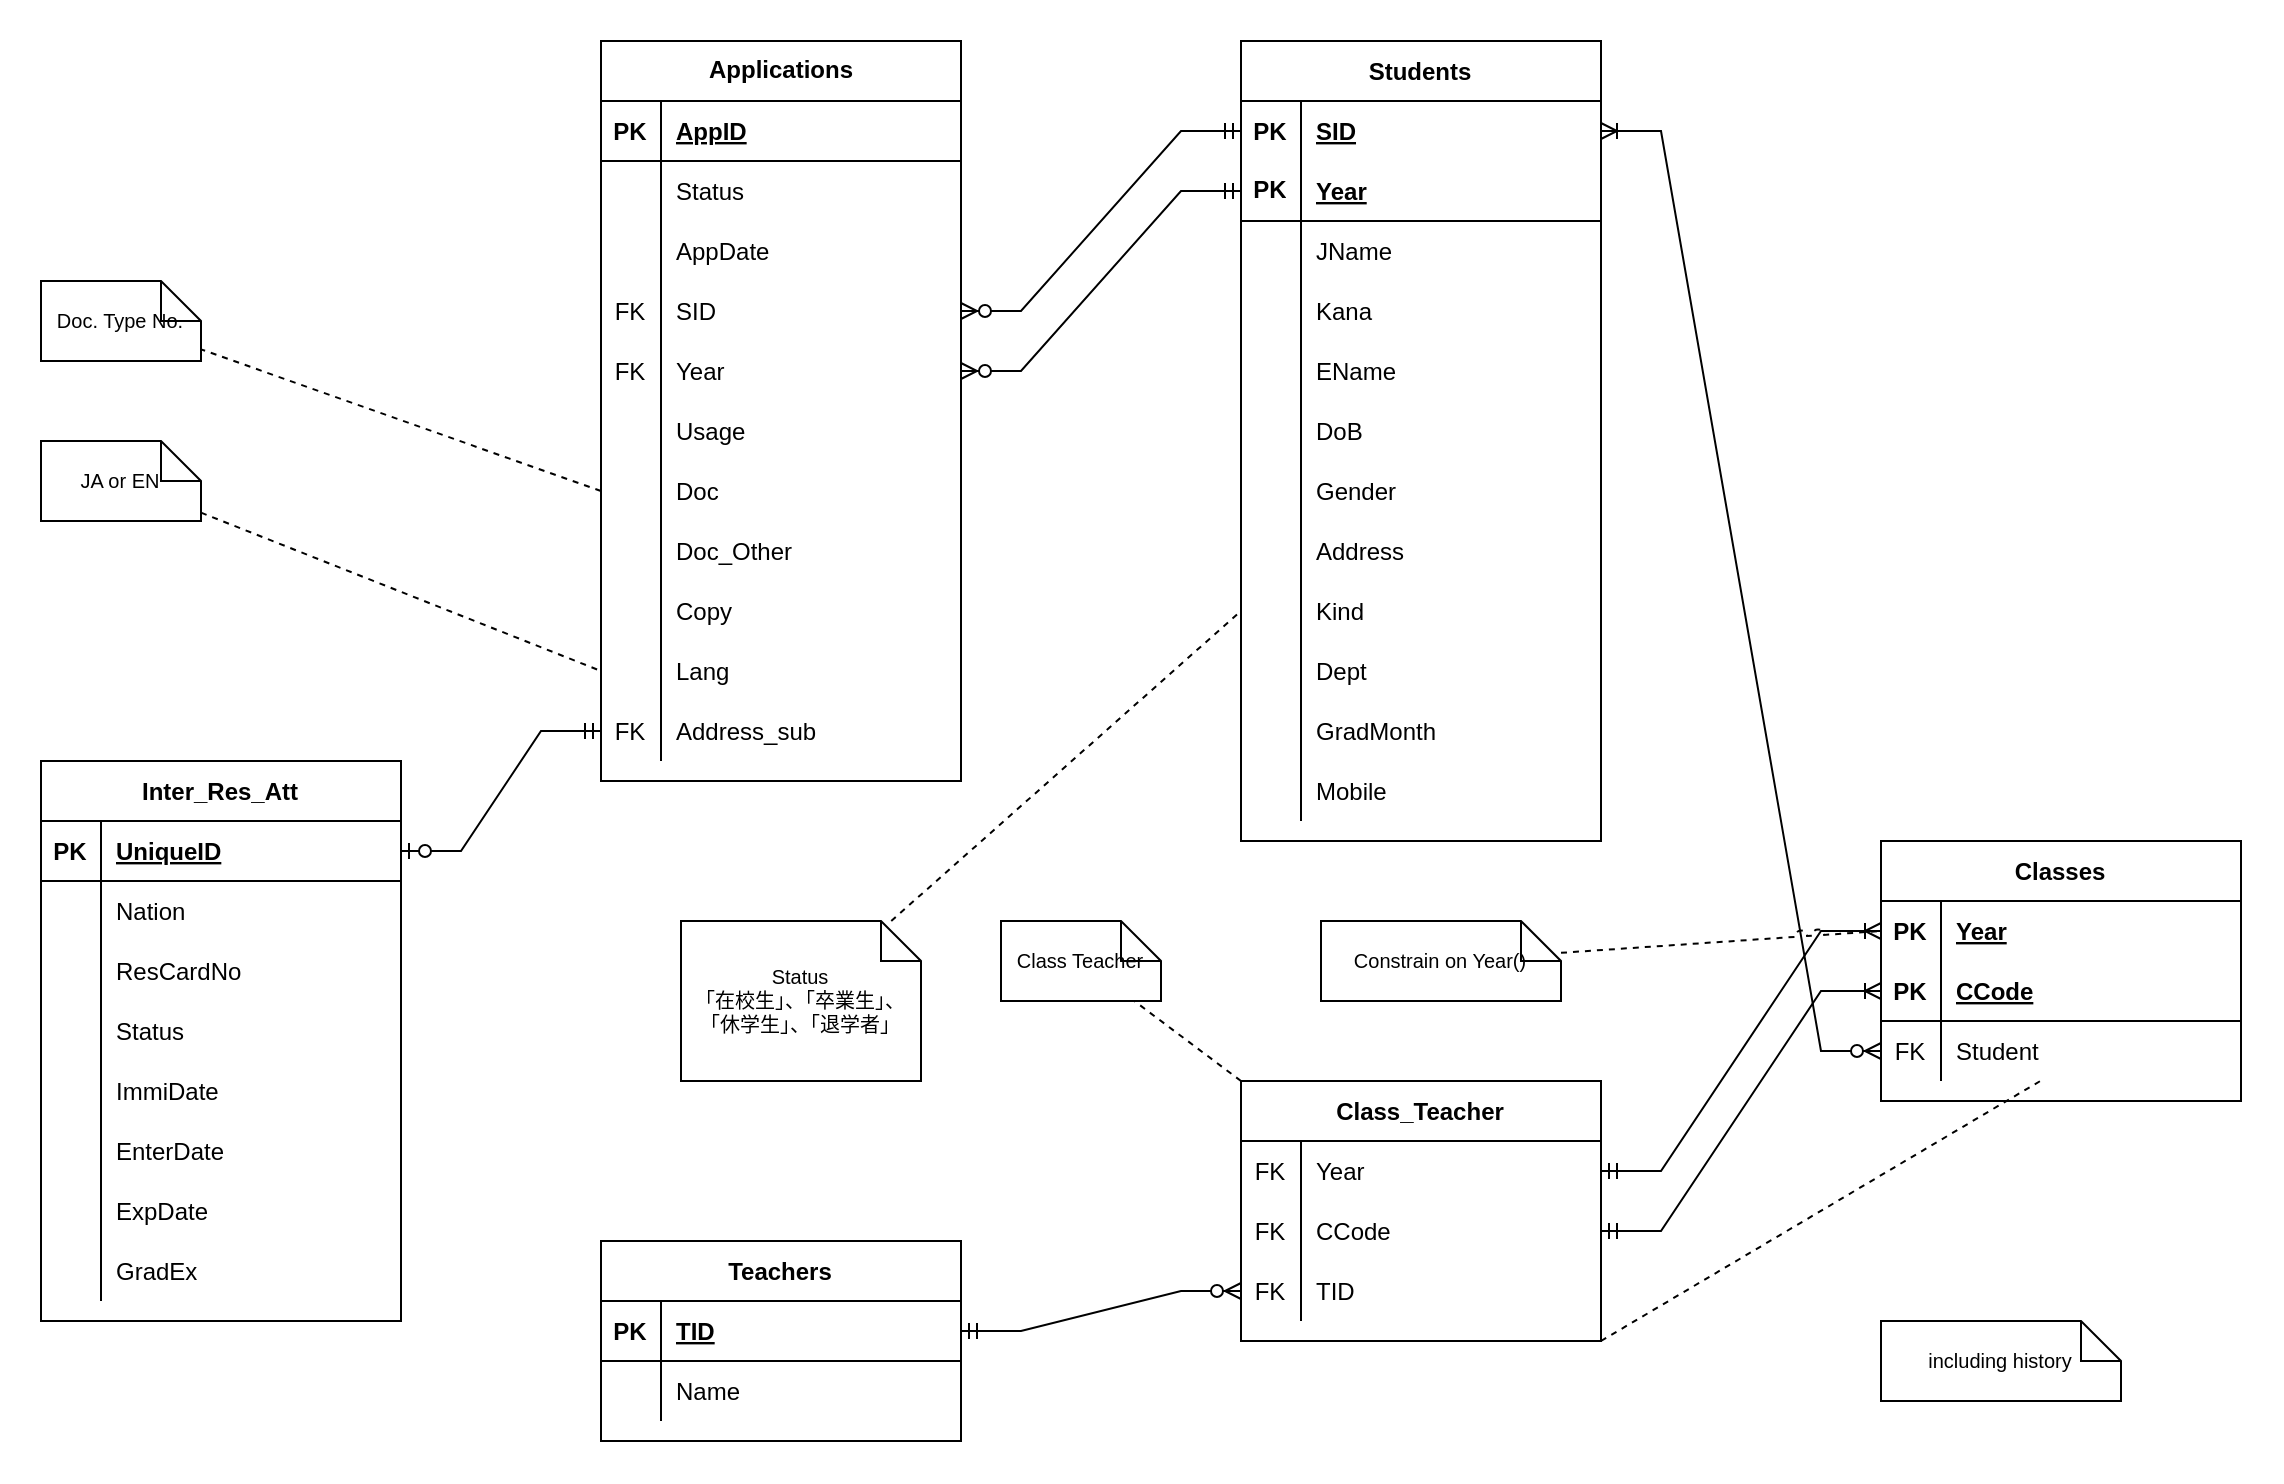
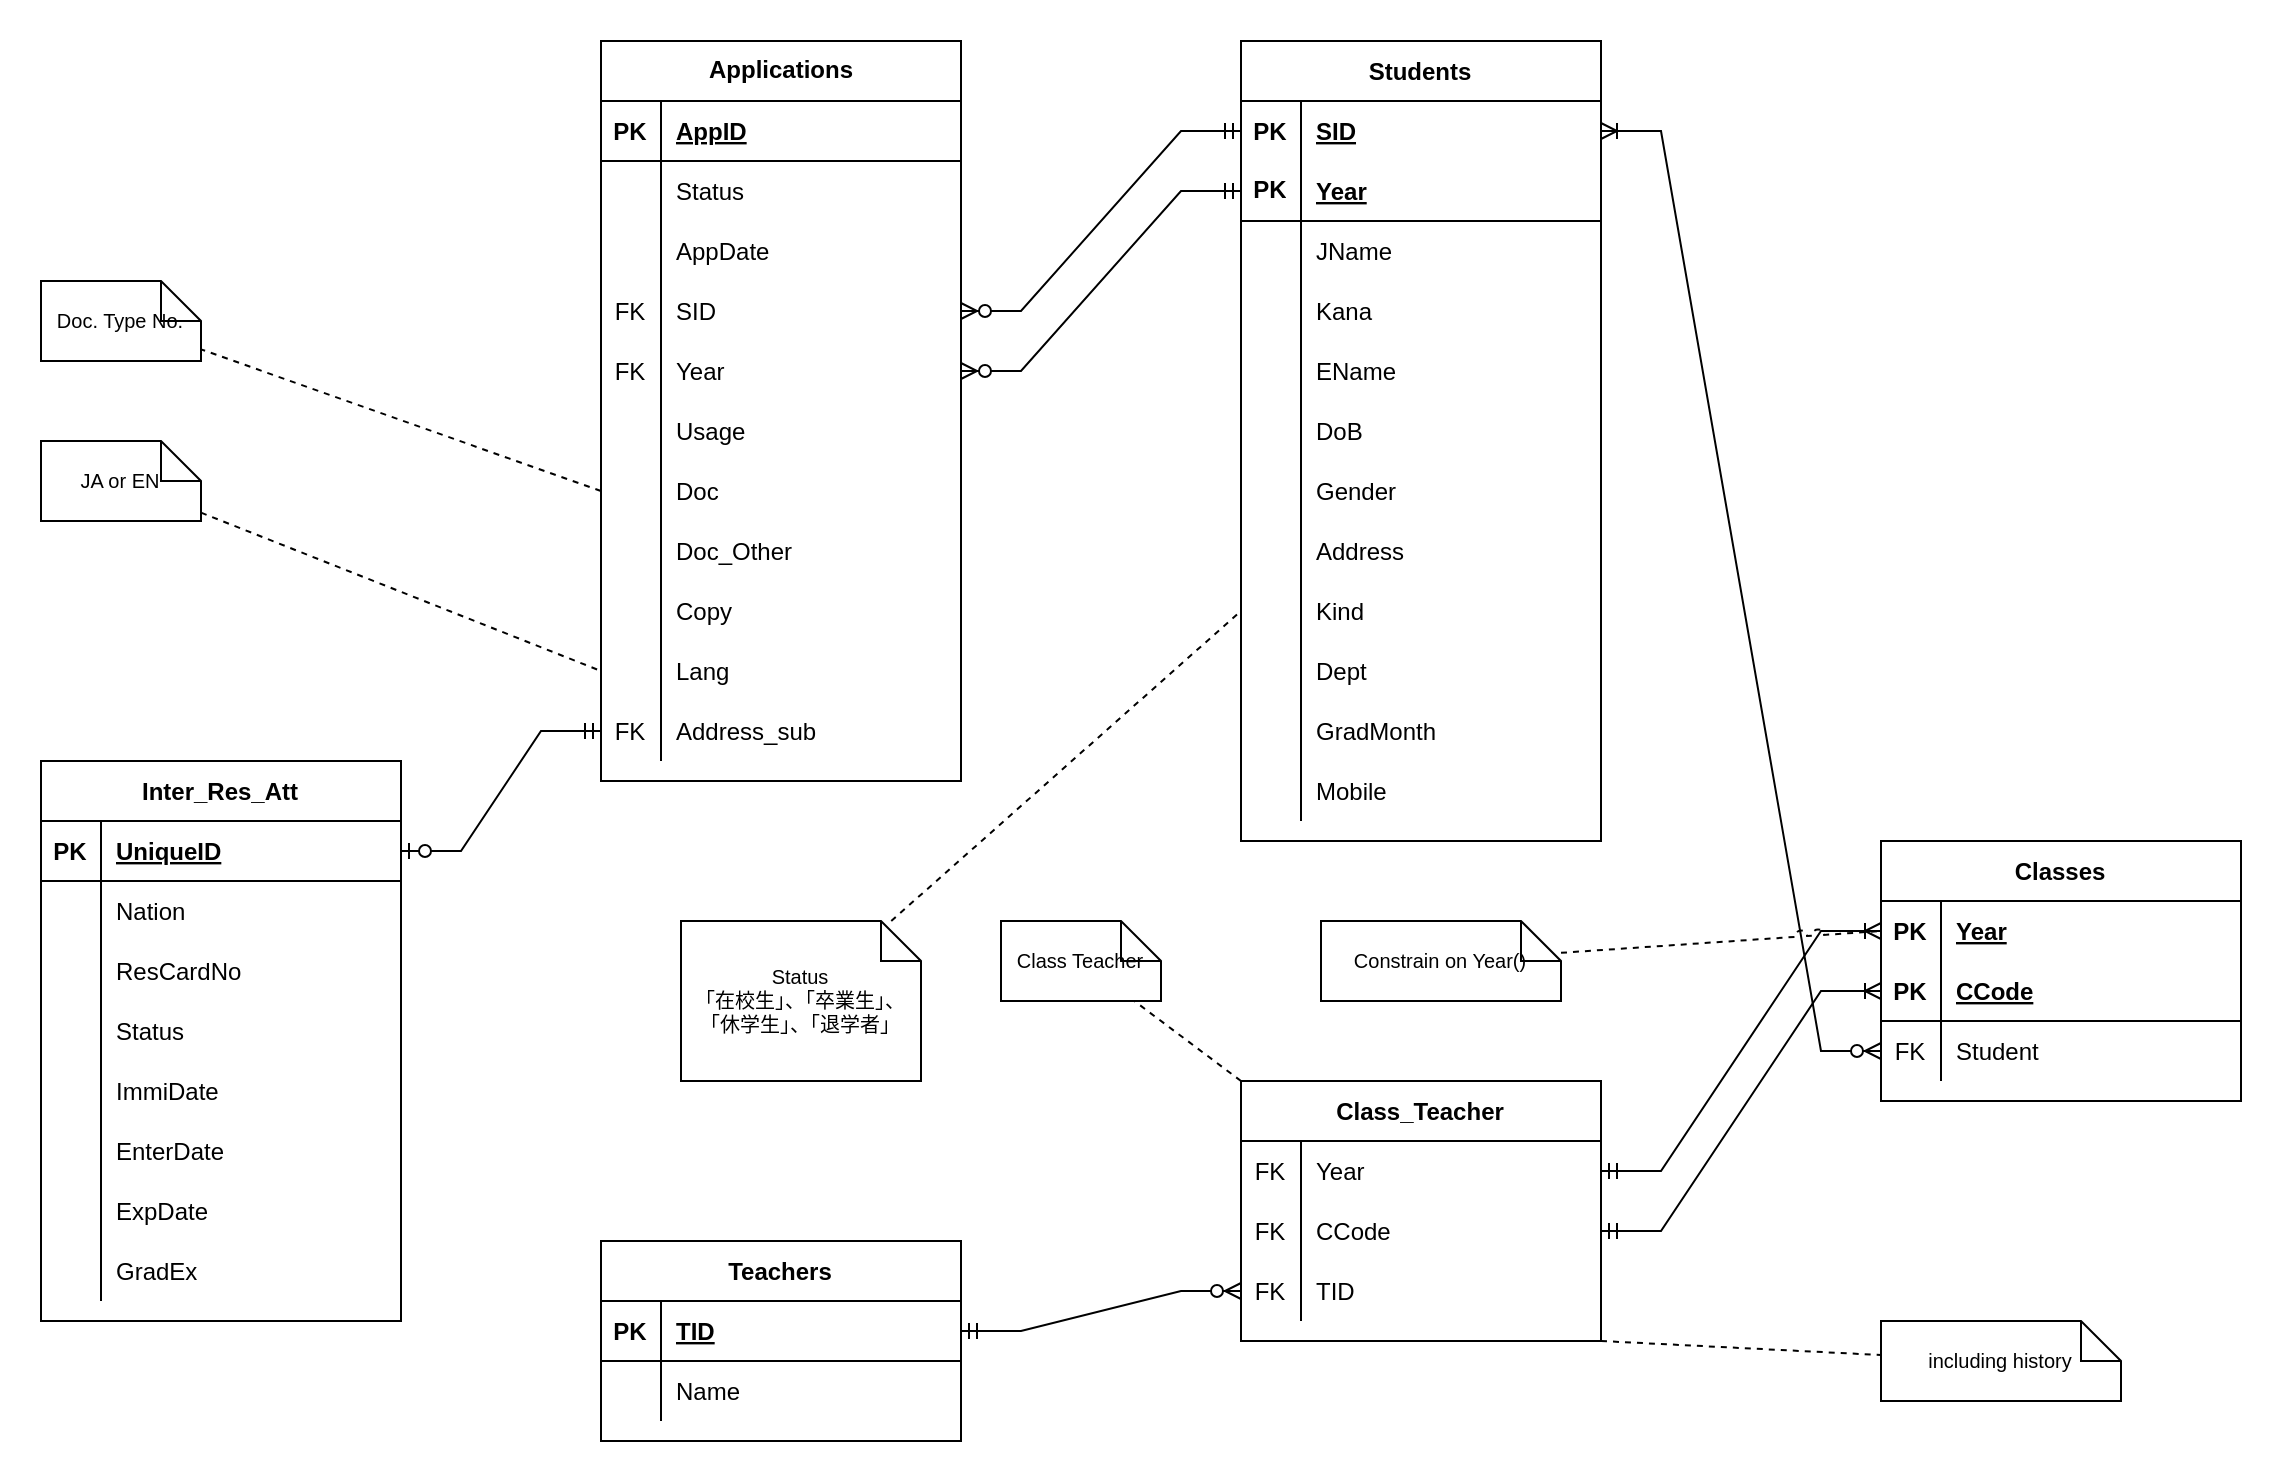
edge "Student" -- "Class_Teacher": now "including history" -- "Class_Teacher"
